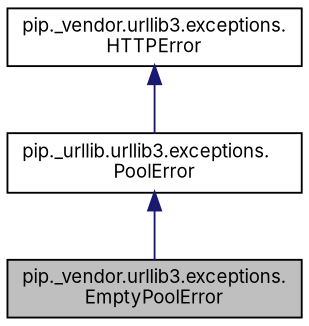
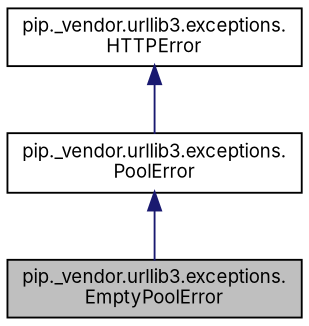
node "pip._urllib.urllib3.exceptions. PoolError": label "pip._urllib.urllib3.exceptions. PoolError" -> "pip._vendor.urllib3.exceptions. PoolError"
